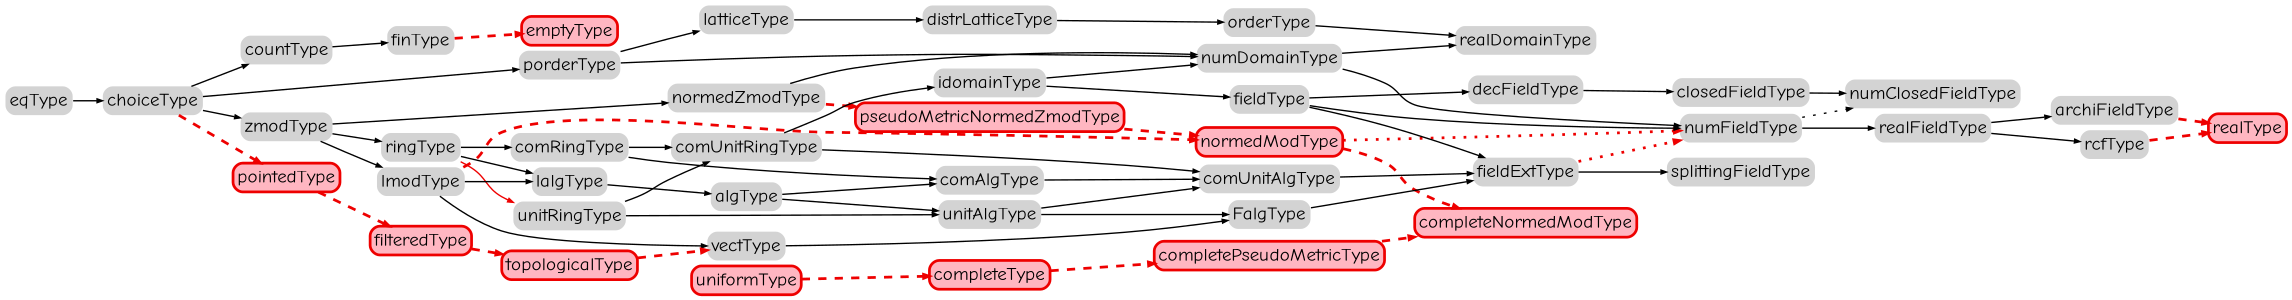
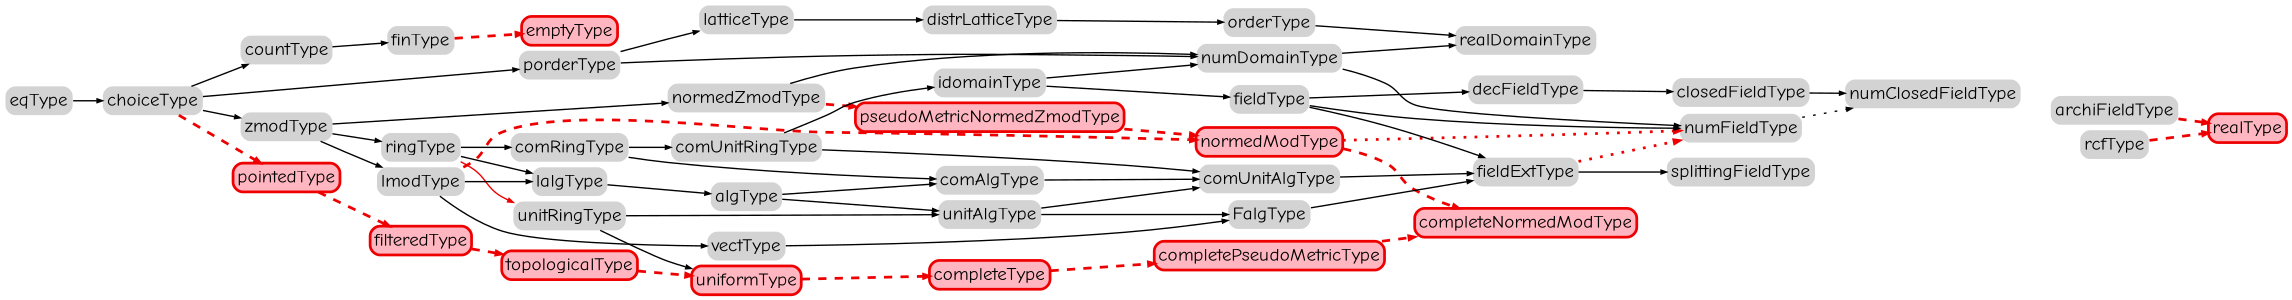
node "realFieldType": removed
edge "unitRingType" -> "comUnitRingType": now "unitRingType" -> "uniformType"
edge "topologicalType" -> "vectType": now "topologicalType" -> "uniformType"
